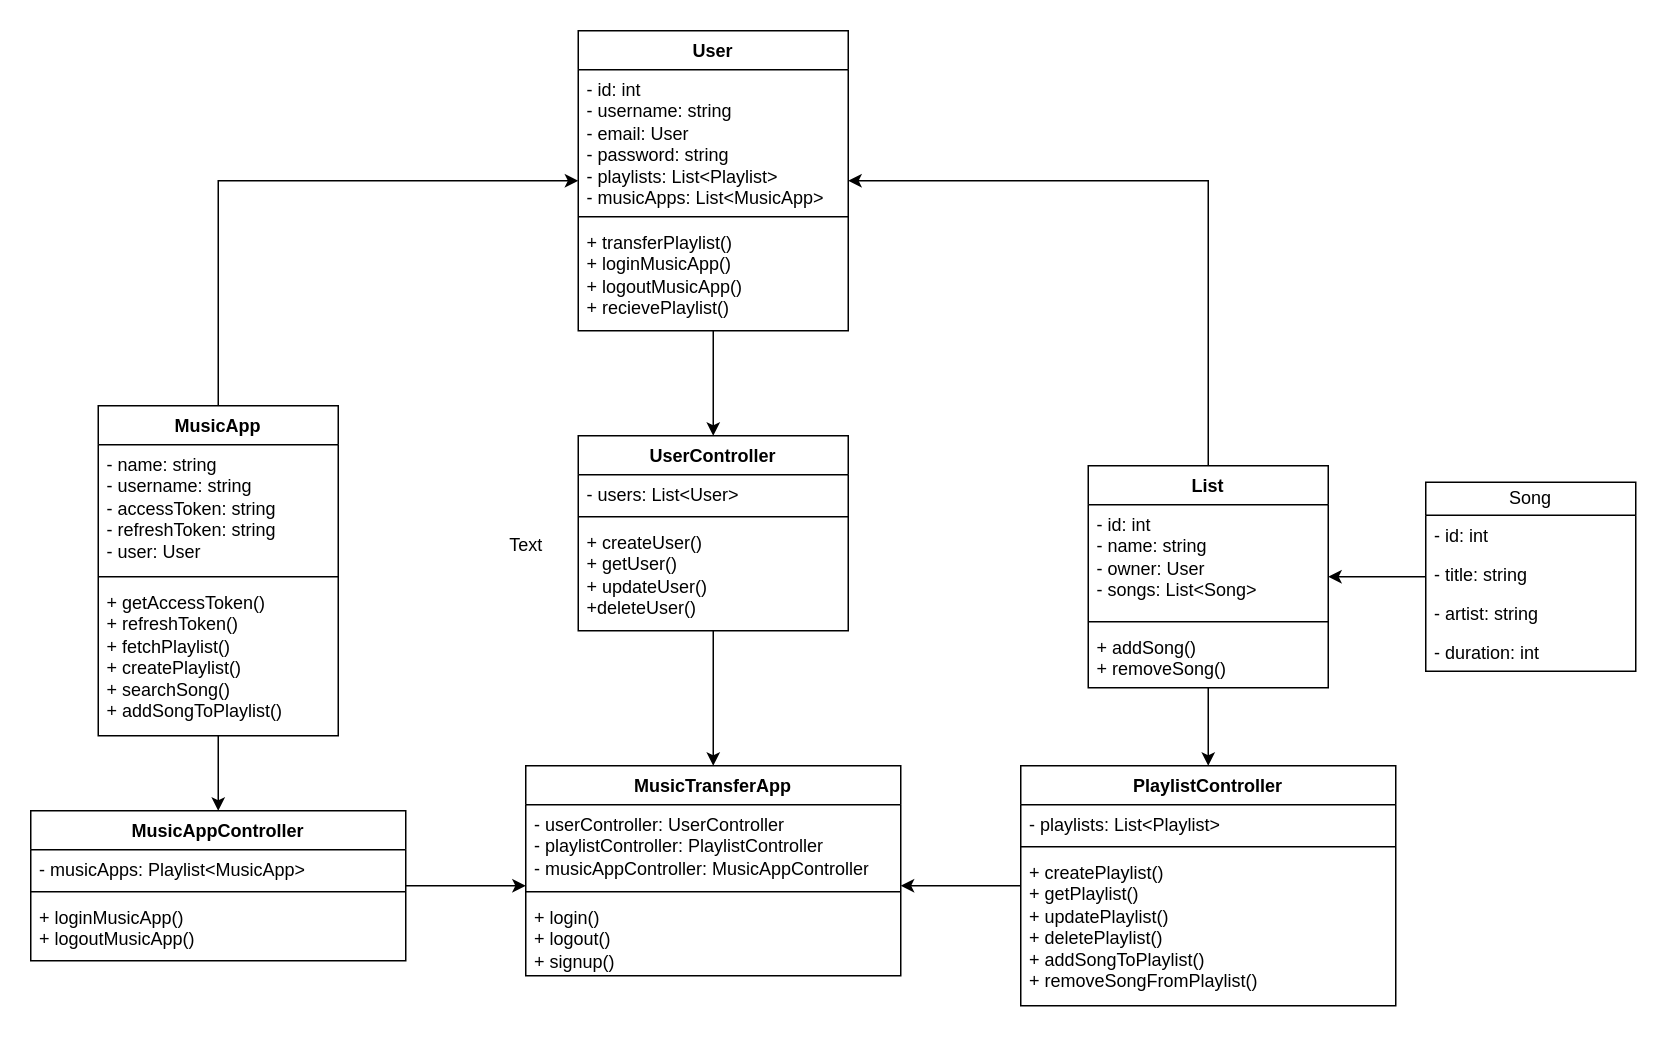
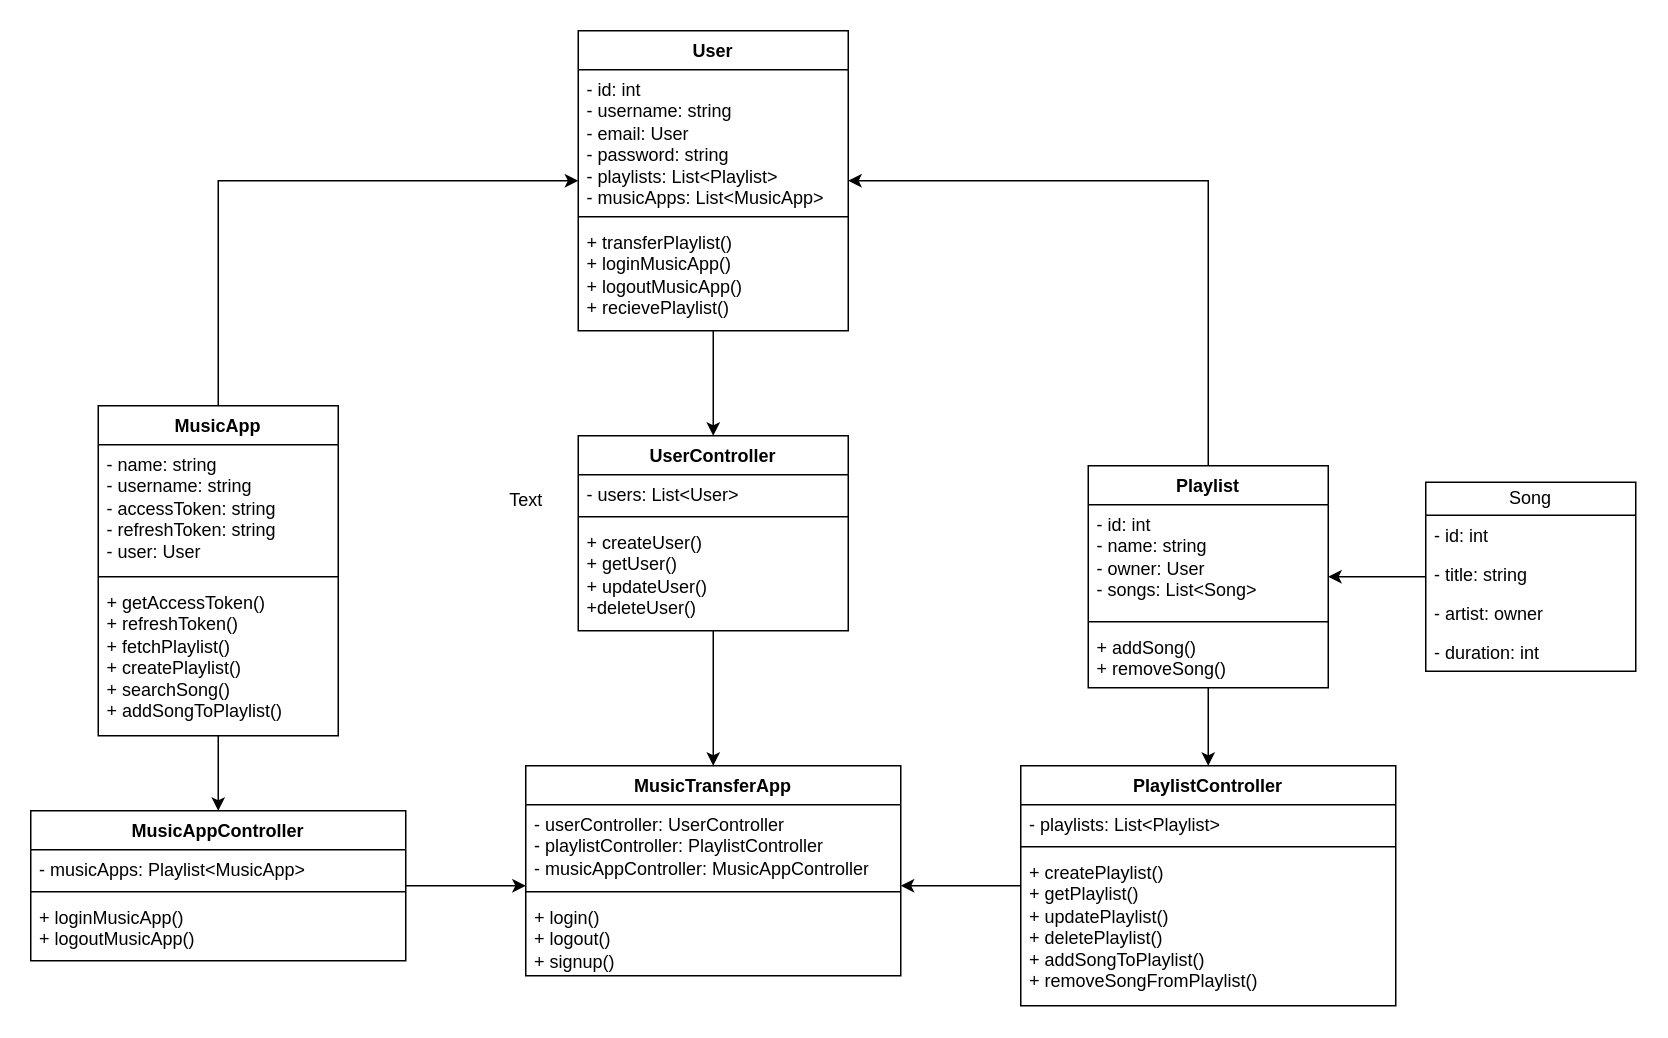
node "List": label "List" -> "Playlist"
node "Text": moved (526, 545) -> (526, 500)
node "- artist: string": label "- artist: string" -> "- artist: owner"
